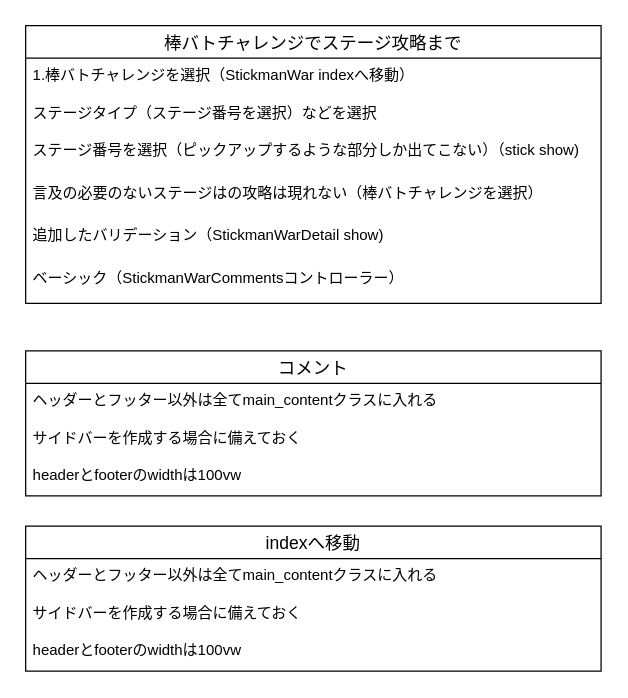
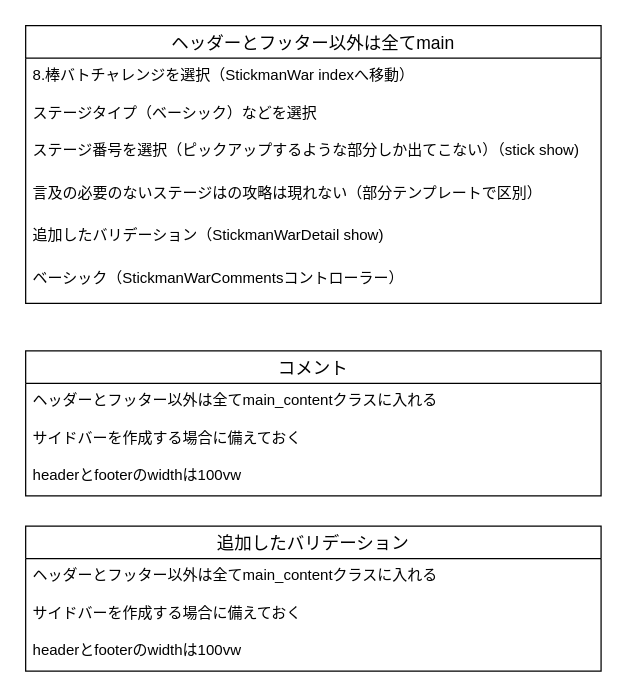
node "棒バトチャレンジでステージ攻略まで": label "棒バトチャレンジでステージ攻略まで" -> "ヘッダーとフッター以外は全てmain"
node "1.棒バトチャレンジを選択（StickmanWar indexへ移動）": label "1.棒バトチャレンジを選択（StickmanWar indexへ移動）" -> "8.棒バトチャレンジを選択（StickmanWar indexへ移動）"
node "ステージタイプ（ステージ番号を選択）などを選択": label "ステージタイプ（ステージ番号を選択）などを選択" -> "ステージタイプ（ベーシック）などを選択"
node "言及の必要のないステージはの攻略は現れない（棒バトチャレンジを選択）": label "言及の必要のないステージはの攻略は現れない（棒バトチャレンジを選択）" -> "言及の必要のないステージはの攻略は現れない（部分テンプレートで区別）"
node "indexへ移動": label "indexへ移動" -> "追加したバリデーション"
